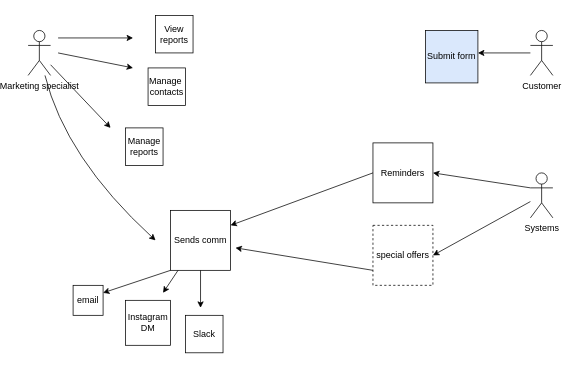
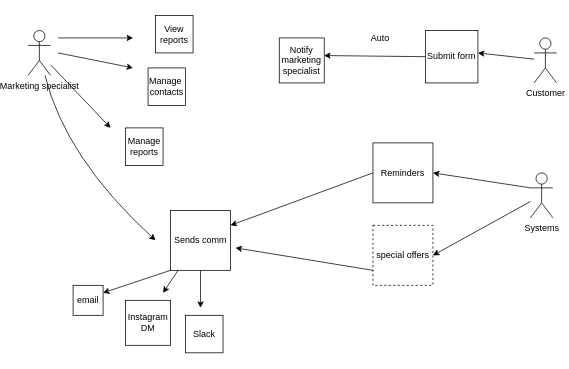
node "Auto": added
node "Customer": moved (542, 53) -> (546, 60)
edge "Submit form" -> "Notify marketing specialist": added
node "Submit form": fillcolor #dae8fc -> #ffffff
node "Notify marketing specialist": added
